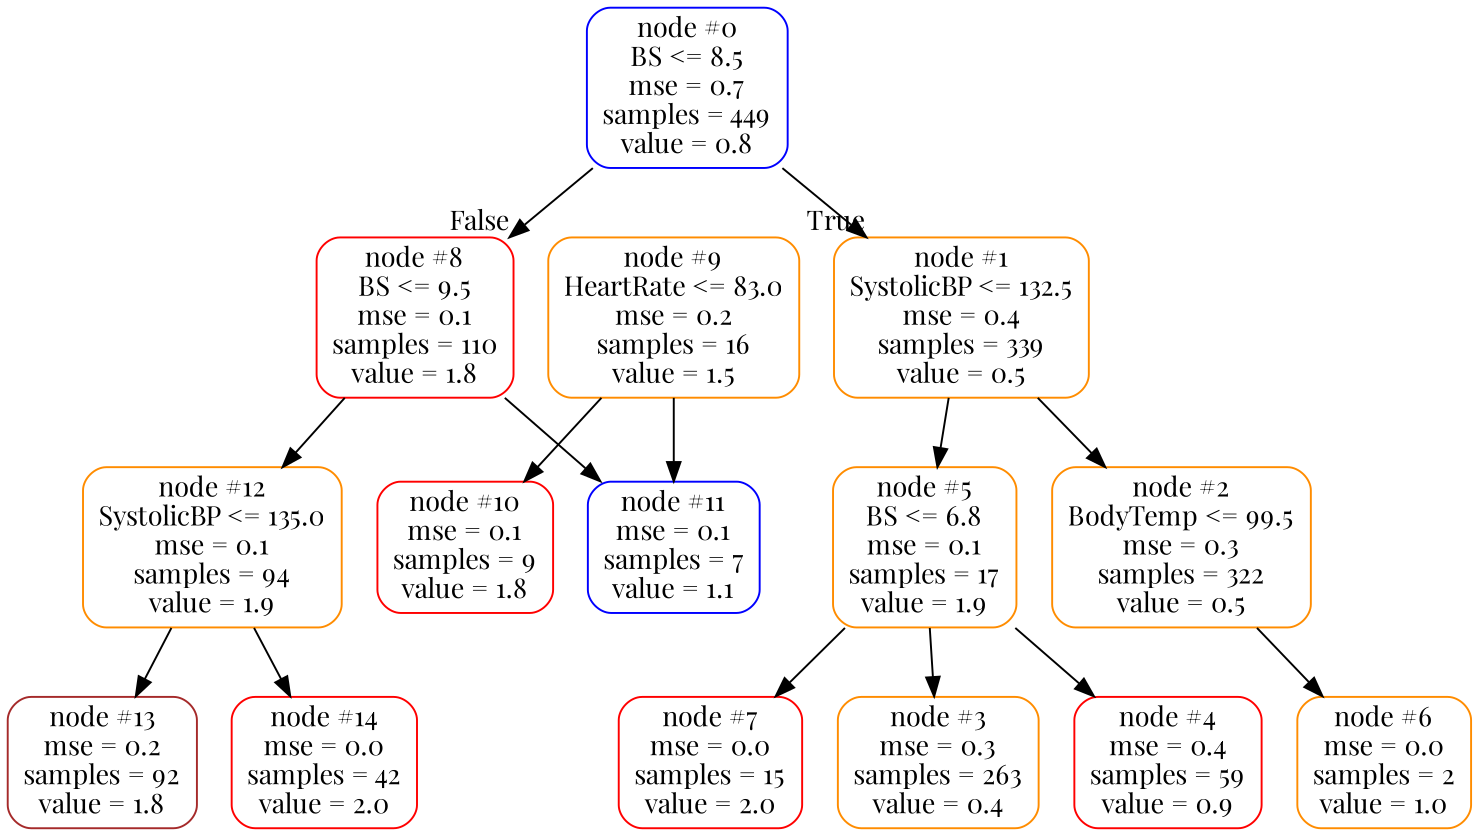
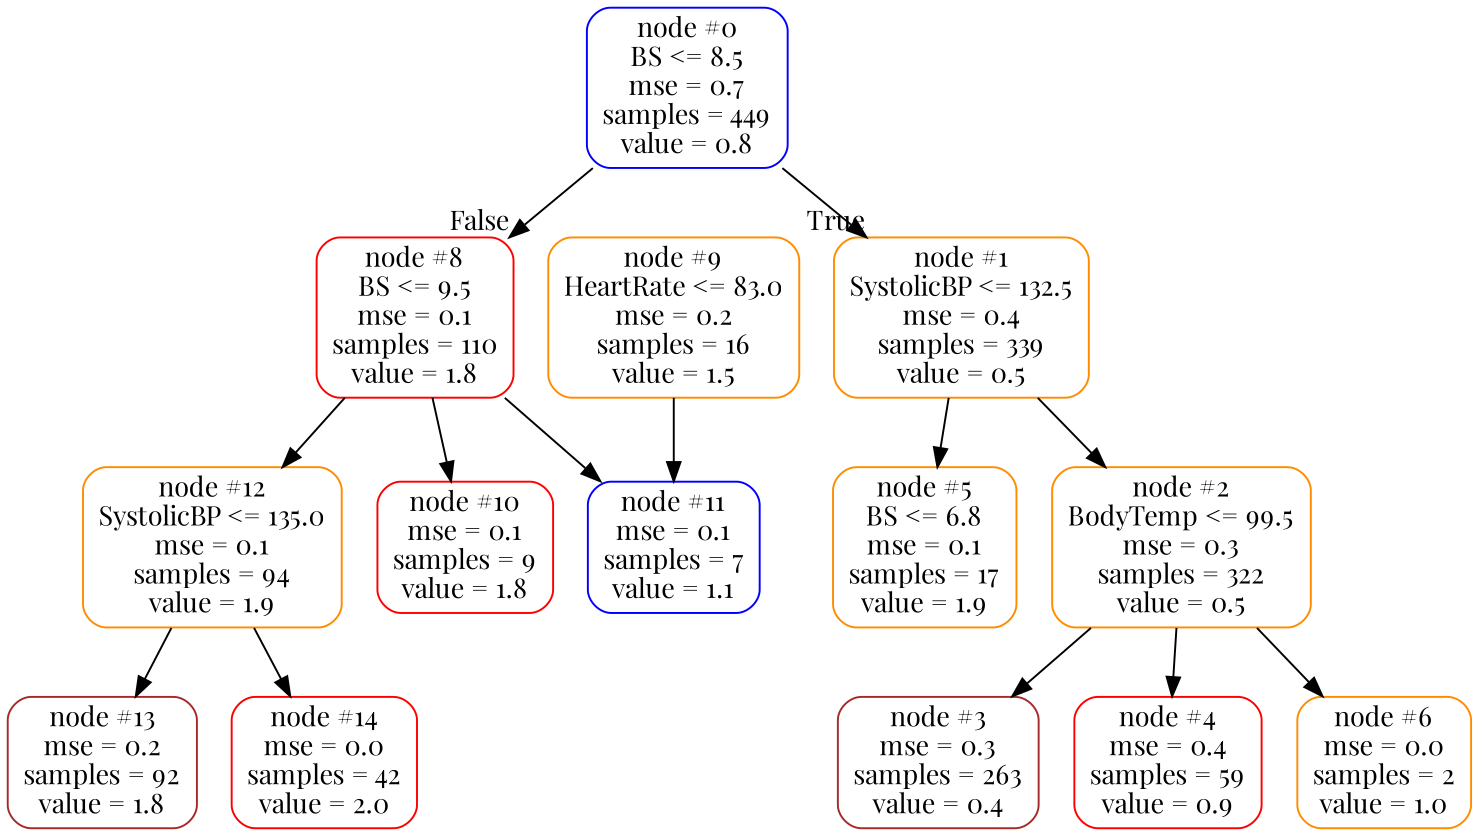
edge "node #9 HeartRate <= 83.0 mse = 0.2 samples = 16 value = 1.5" -> "node #10 mse = 0.1 samples = 9 value = 1.8": now "node #8 BS <= 9.5 mse = 0.1 samples = 110 value = 1.8" -> "node #10 mse = 0.1 samples = 9 value = 1.8"
edge "node #5 BS <= 6.8 mse = 0.1 samples = 17 value = 1.9" -> "node #3 mse = 0.3 samples = 263 value = 0.4": now "node #2 BodyTemp <= 99.5 mse = 0.3 samples = 322 value = 0.5" -> "node #3 mse = 0.3 samples = 263 value = 0.4"
edge "node #5 BS <= 6.8 mse = 0.1 samples = 17 value = 1.9" -> "node #4 mse = 0.4 samples = 59 value = 0.9": now "node #2 BodyTemp <= 99.5 mse = 0.3 samples = 322 value = 0.5" -> "node #4 mse = 0.4 samples = 59 value = 0.9"
node "node #7 mse = 0.0 samples = 15 value = 2.0": removed
node "node #3 mse = 0.3 samples = 263 value = 0.4": color darkorange -> brown
